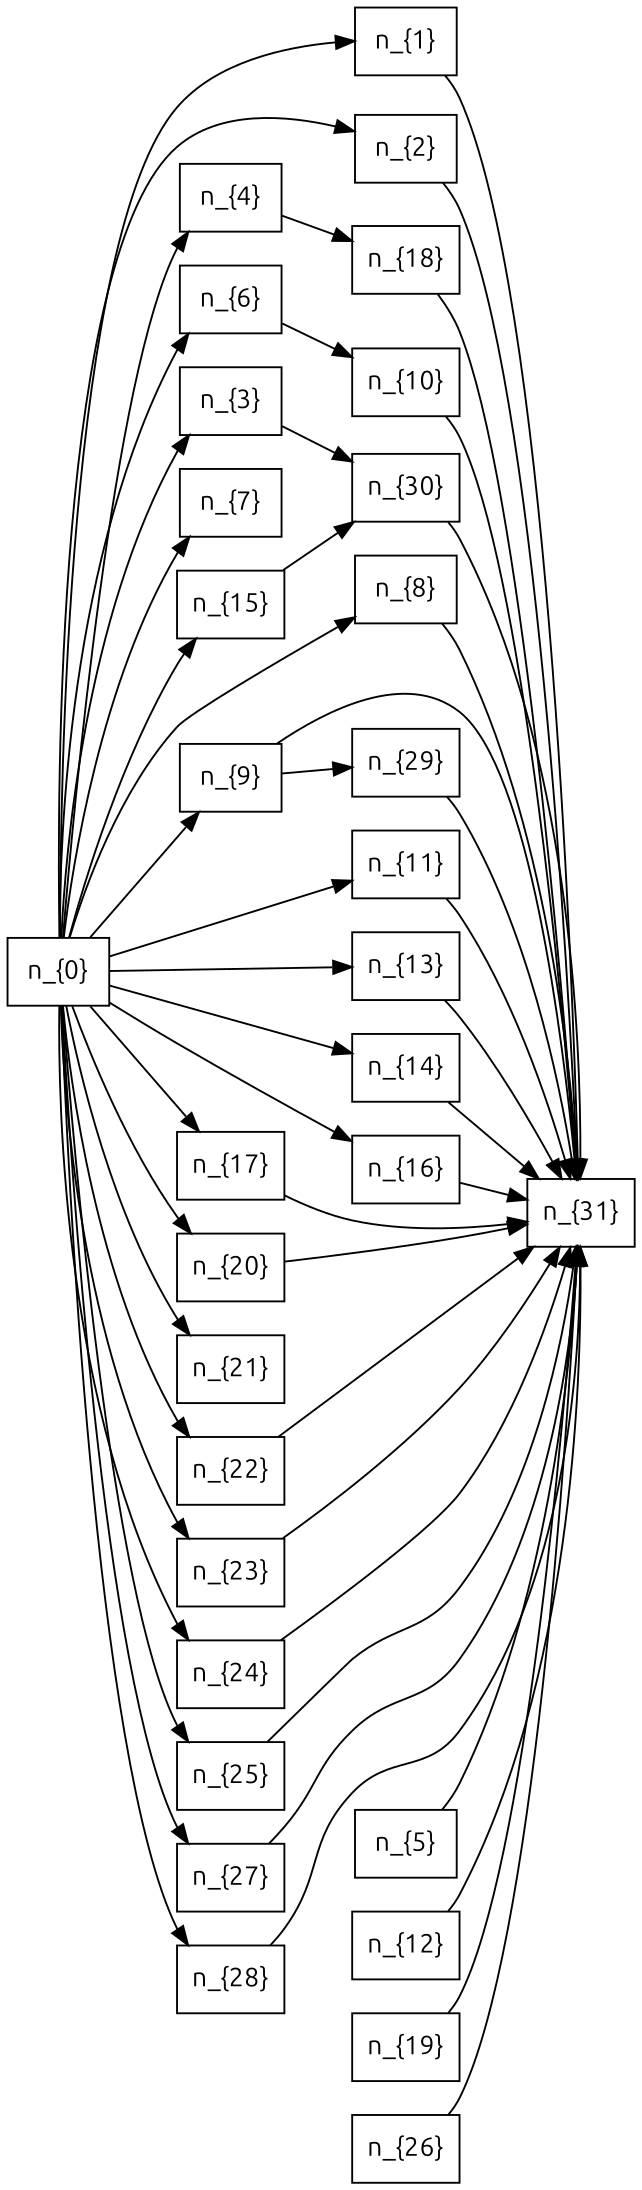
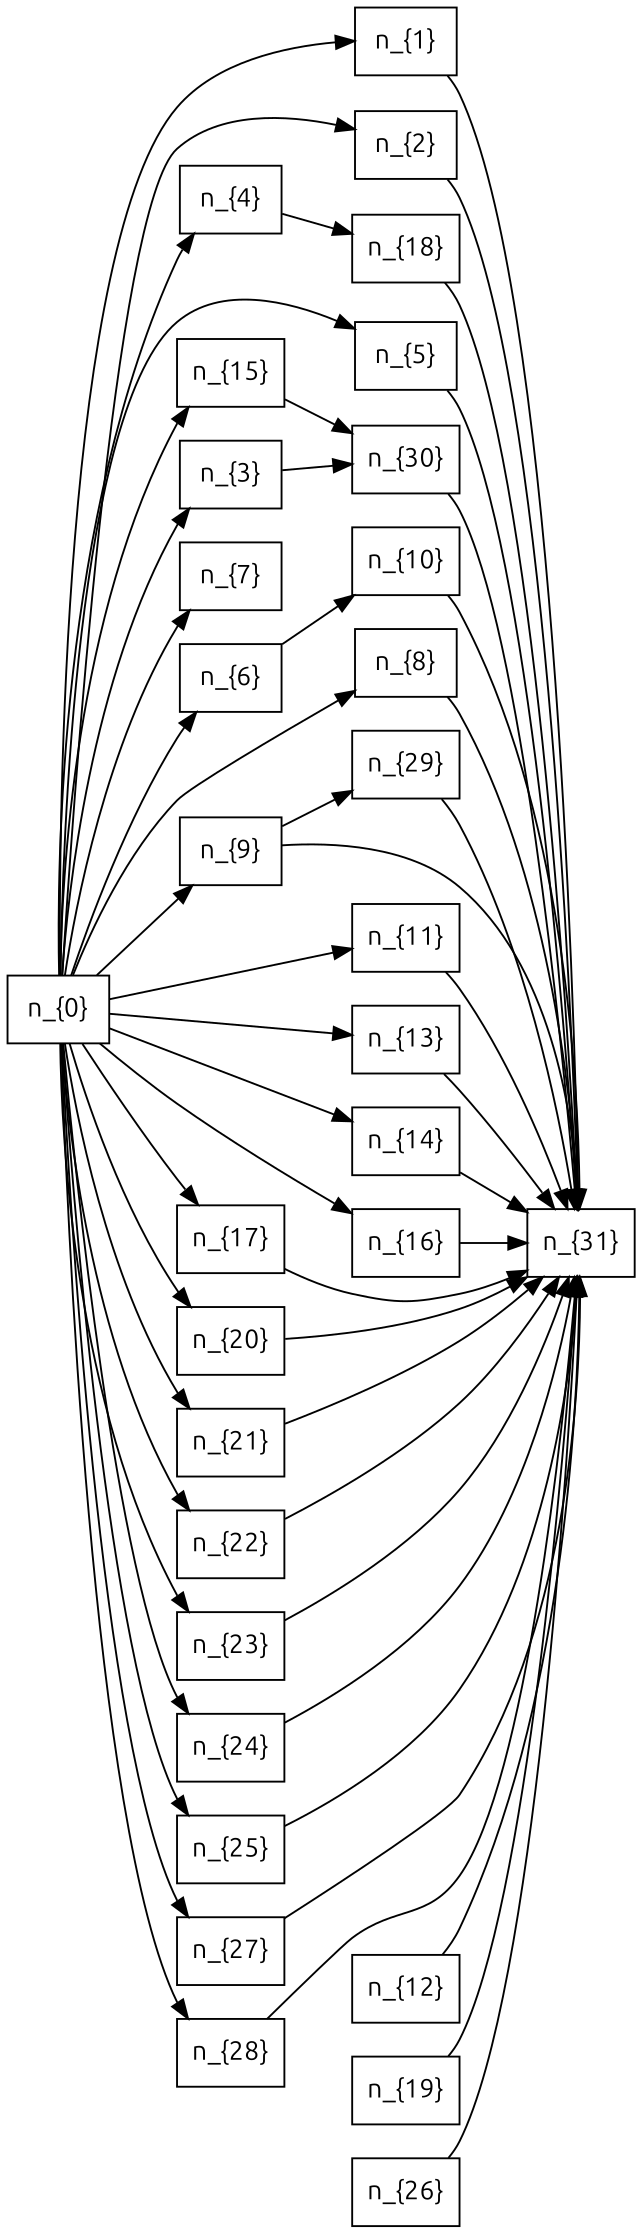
edge "n_{0}" -> "n_{5}": added
edge "n_{21}" -> "n_{31}": added
